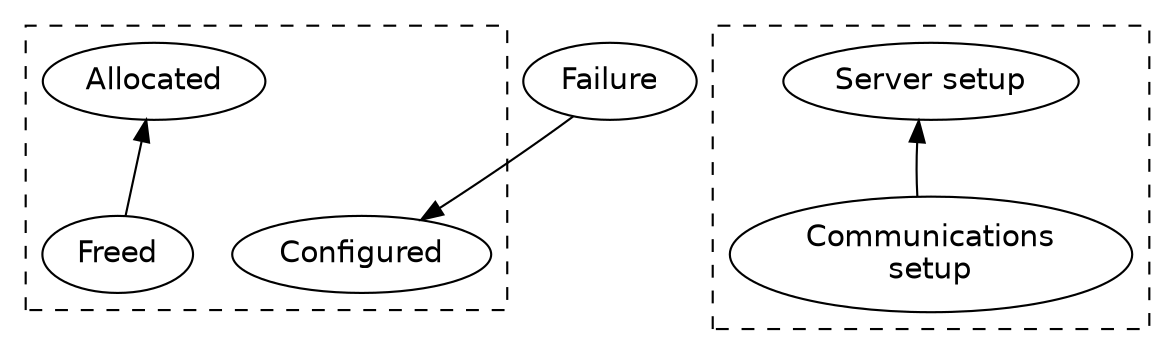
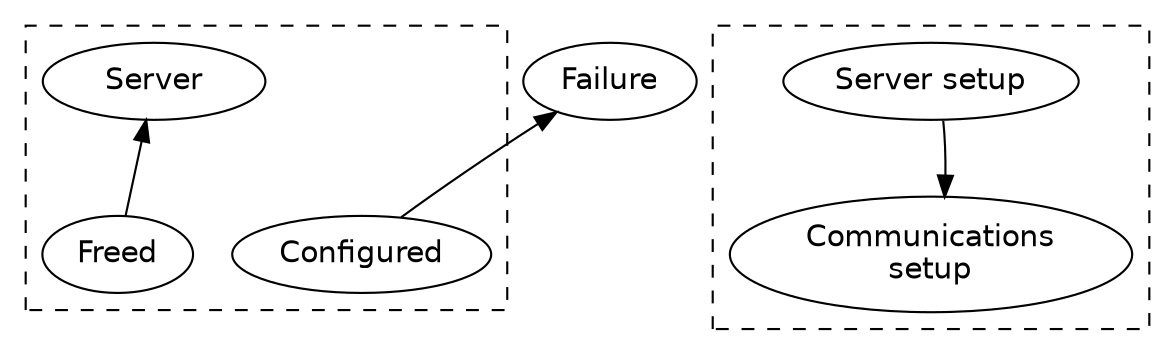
node "Allocated": label "Allocated" -> "Server"
edge "Failure" -> "Configured": reversed
edge "Communications setup" -> "Server setup": reversed
